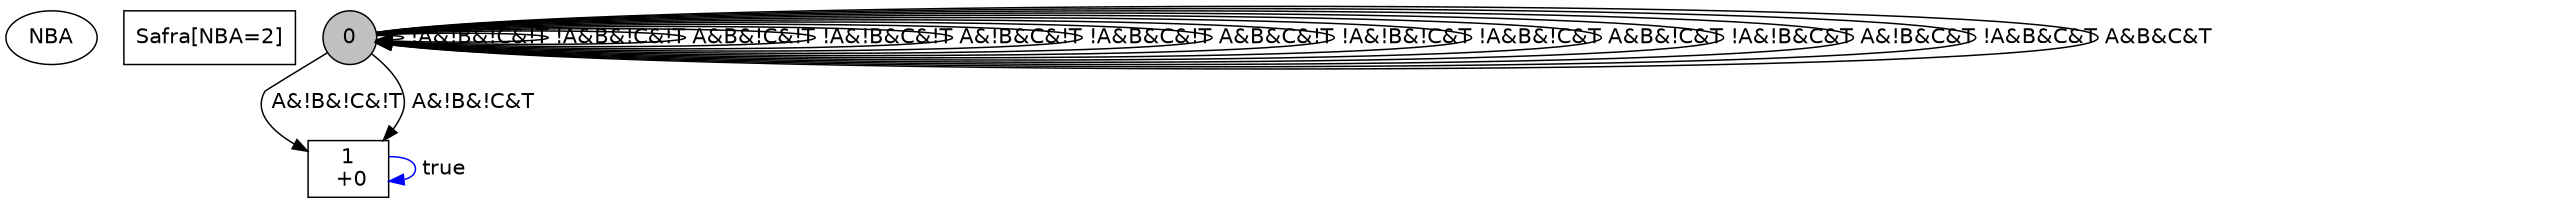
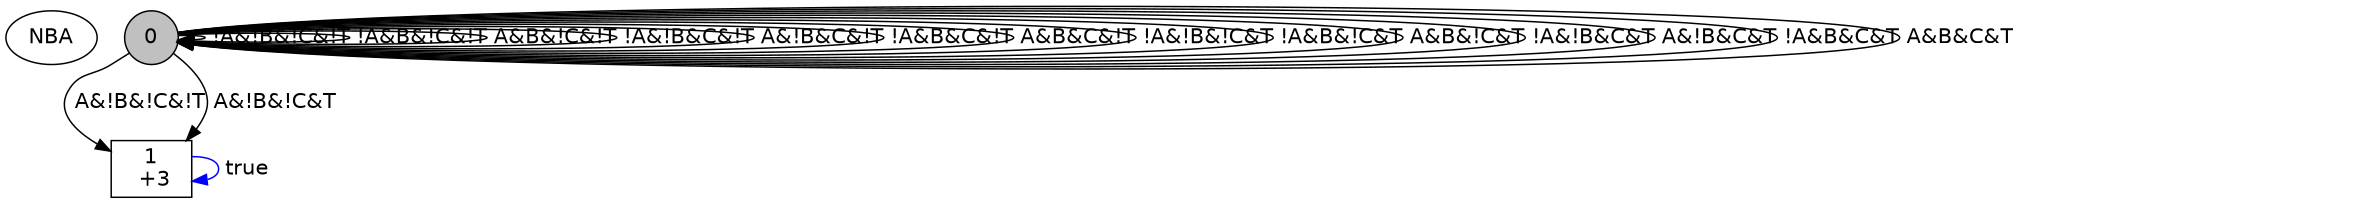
node "Safra[NBA=2]": removed
node "1 +0": label "1 +0" -> "1 +3"
